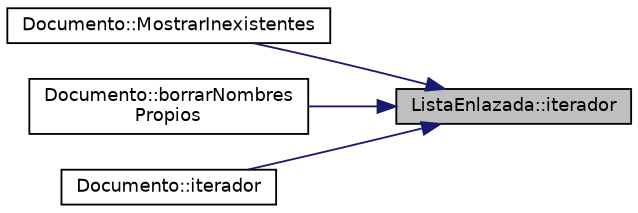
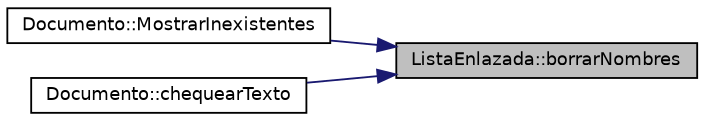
node "Documento::borrarNombres Propios": removed
node "ListaEnlazada::iterador": label "ListaEnlazada::iterador" -> "ListaEnlazada::borrarNombres"
node "Documento::iterador": label "Documento::iterador" -> "Documento::chequearTexto"
